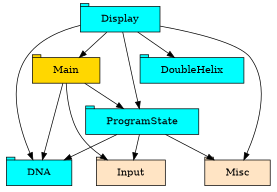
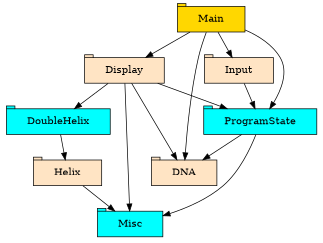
node "Display": fillcolor cyan -> bisque
edge "Display" -> "Main": reversed
edge "ProgramState" -> "Input": reversed
node "DNA": fillcolor cyan -> bisque
node "Helix": added
node "Misc": fillcolor bisque -> cyan
